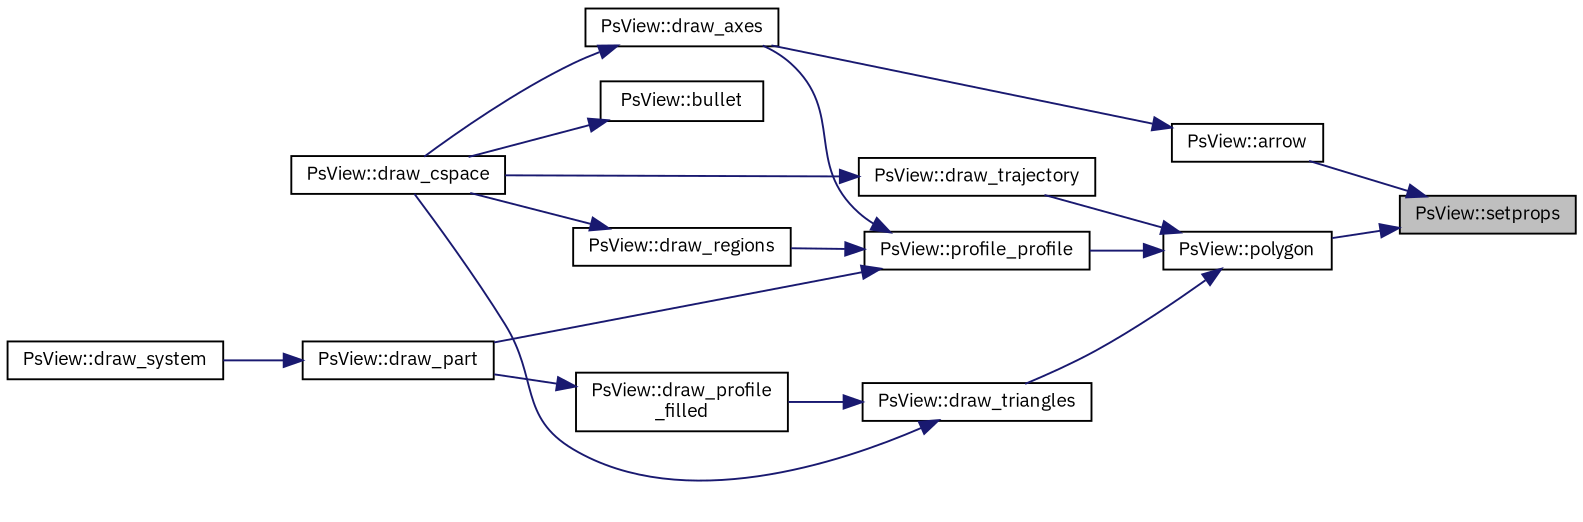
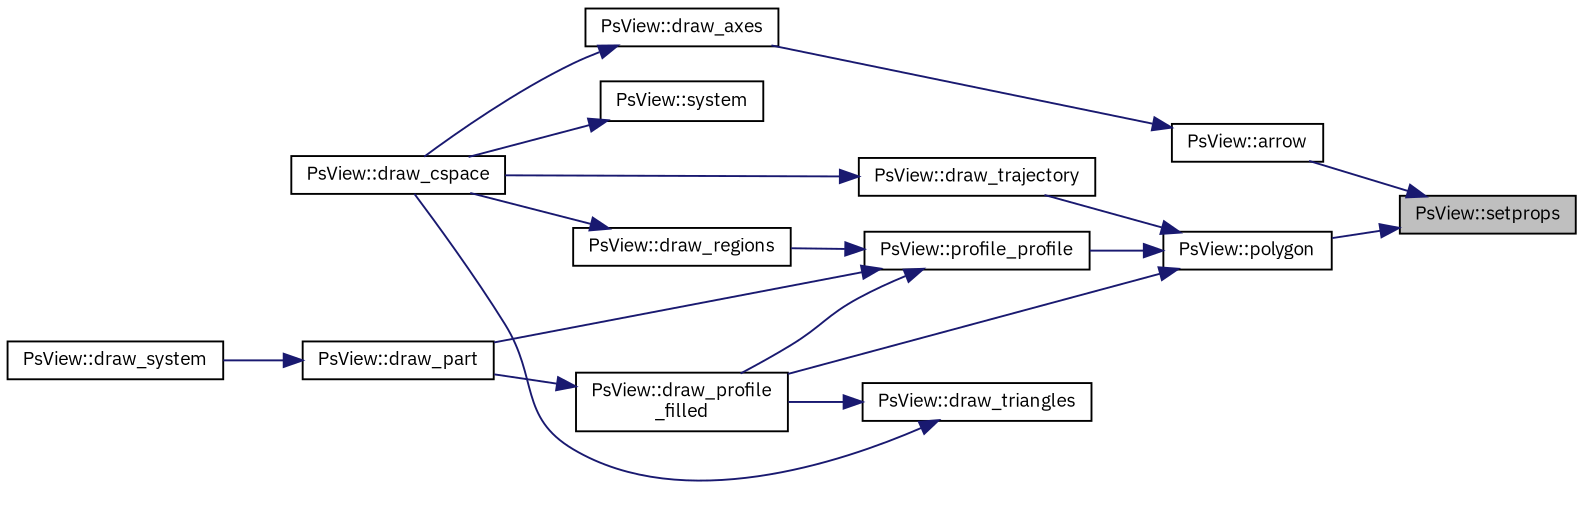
node "PsView::bullet": label "PsView::bullet" -> "PsView::system"
edge "PsView::draw_axes" -> "PsView::profile_profile": now "PsView::draw_profile _filled" -> "PsView::profile_profile"
edge "PsView::draw_triangles" -> "PsView::polygon": now "PsView::draw_profile _filled" -> "PsView::polygon"
